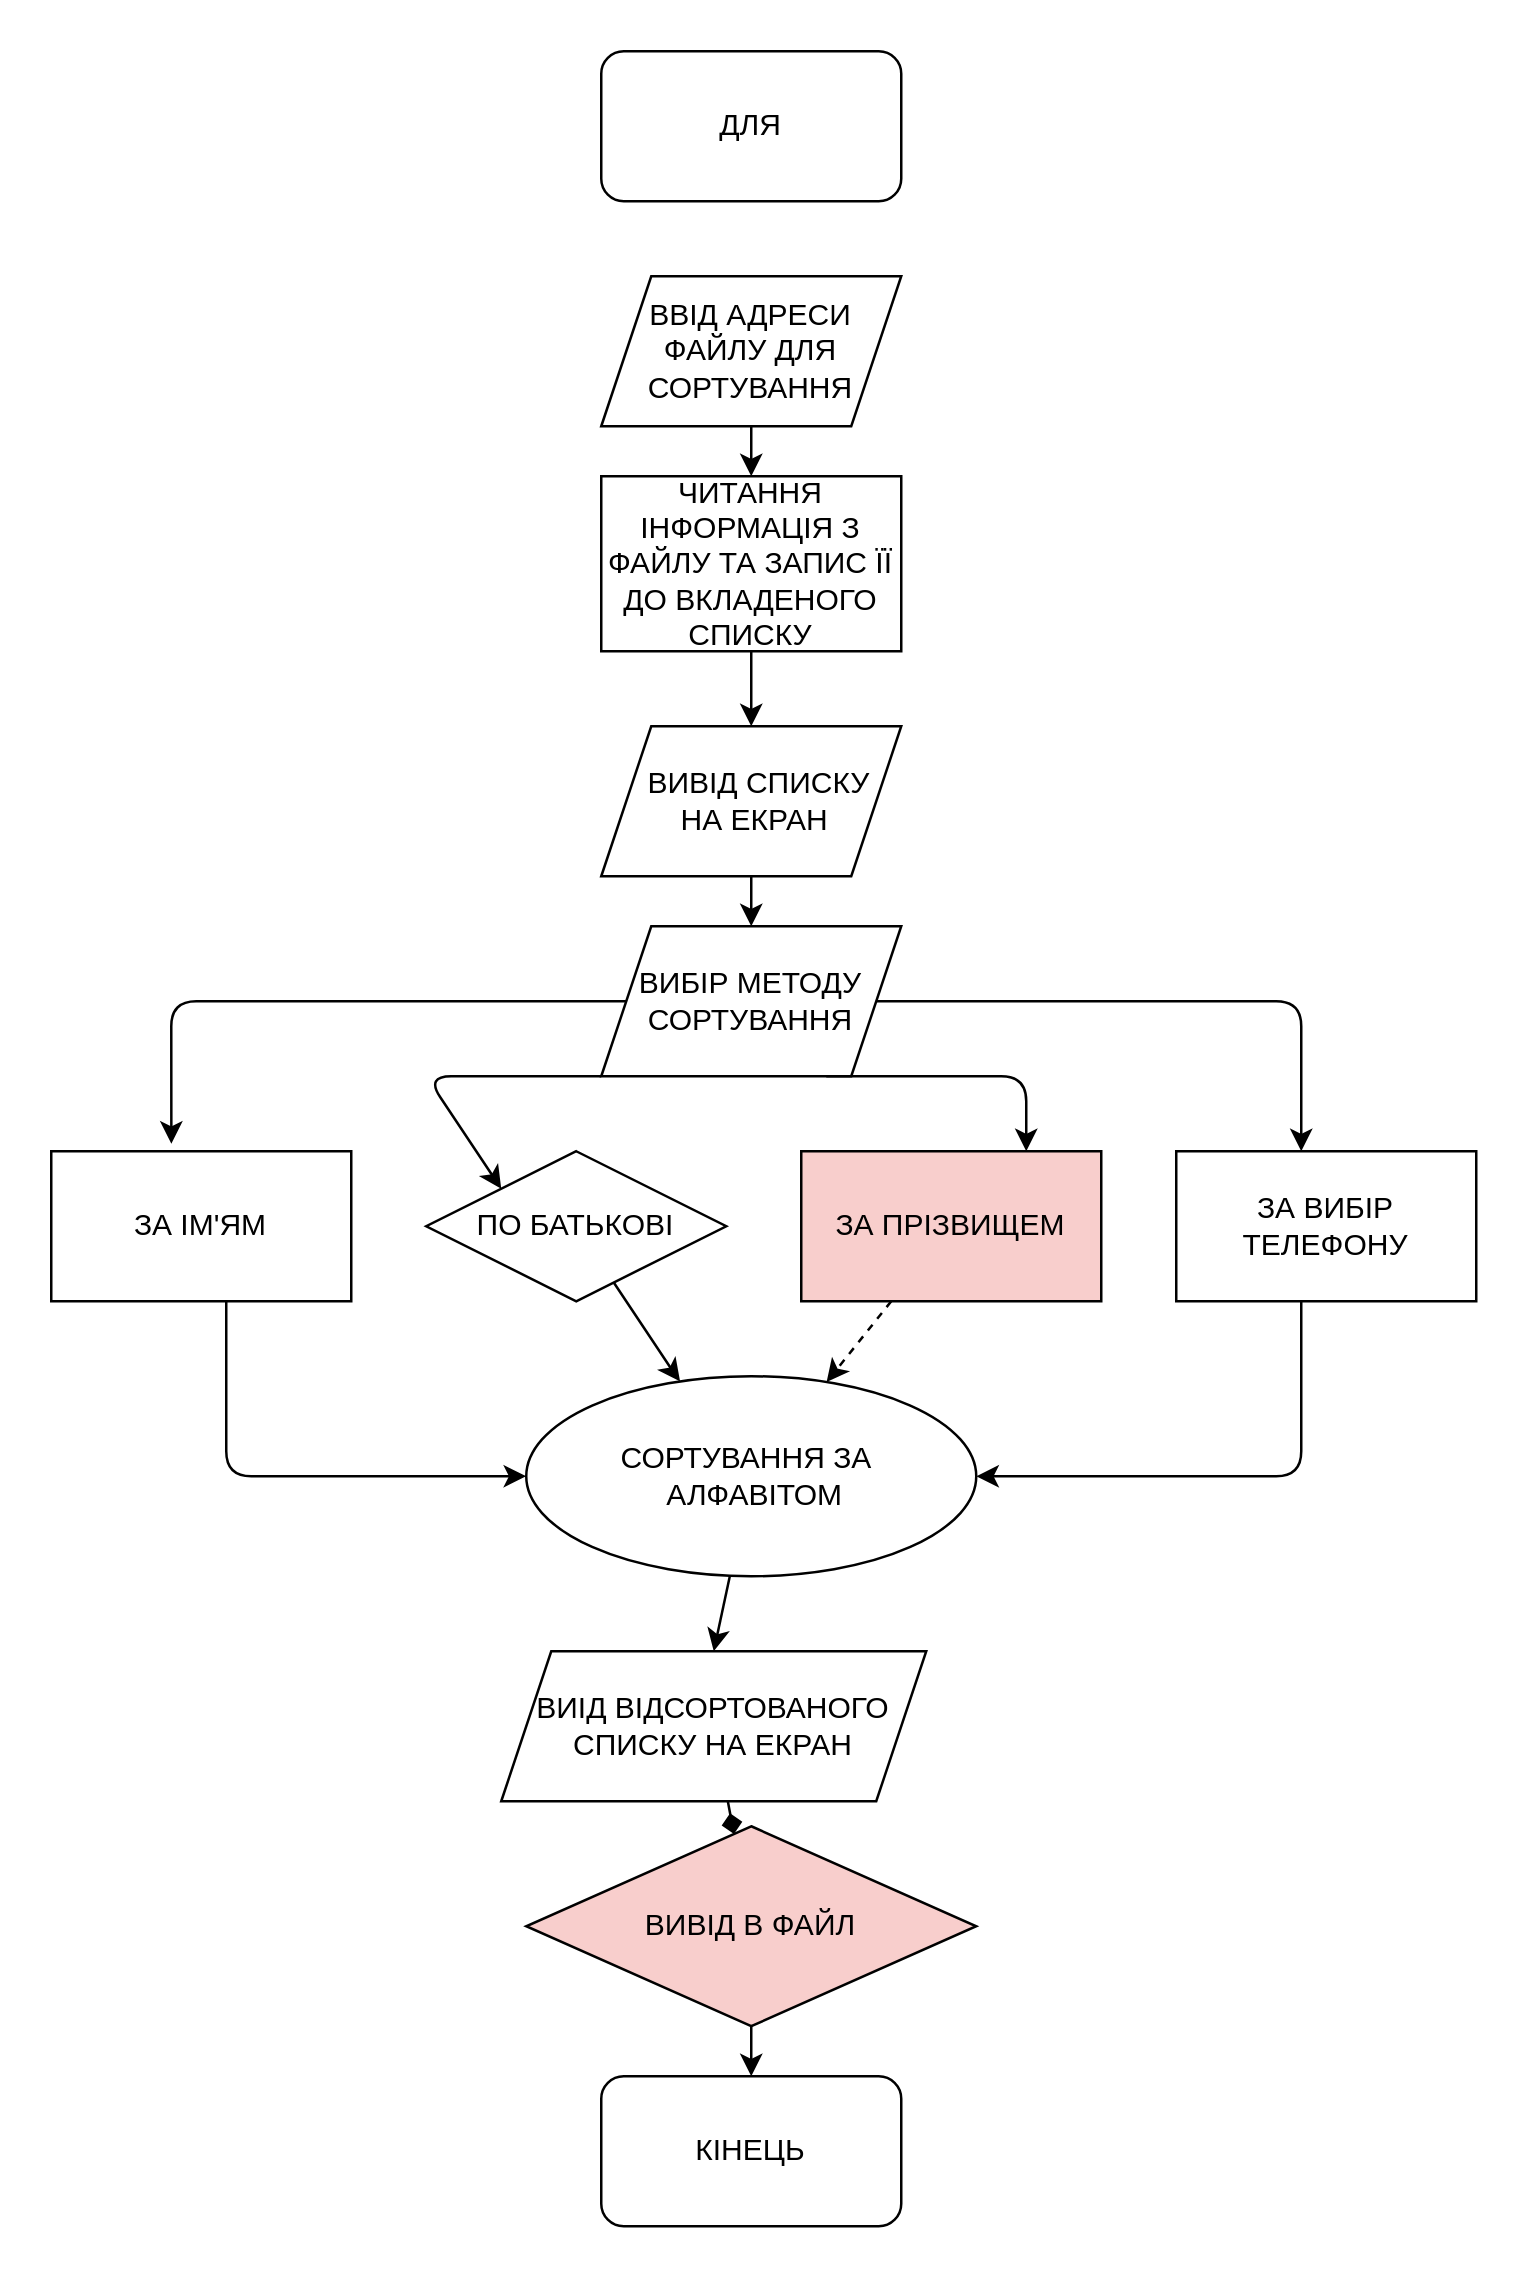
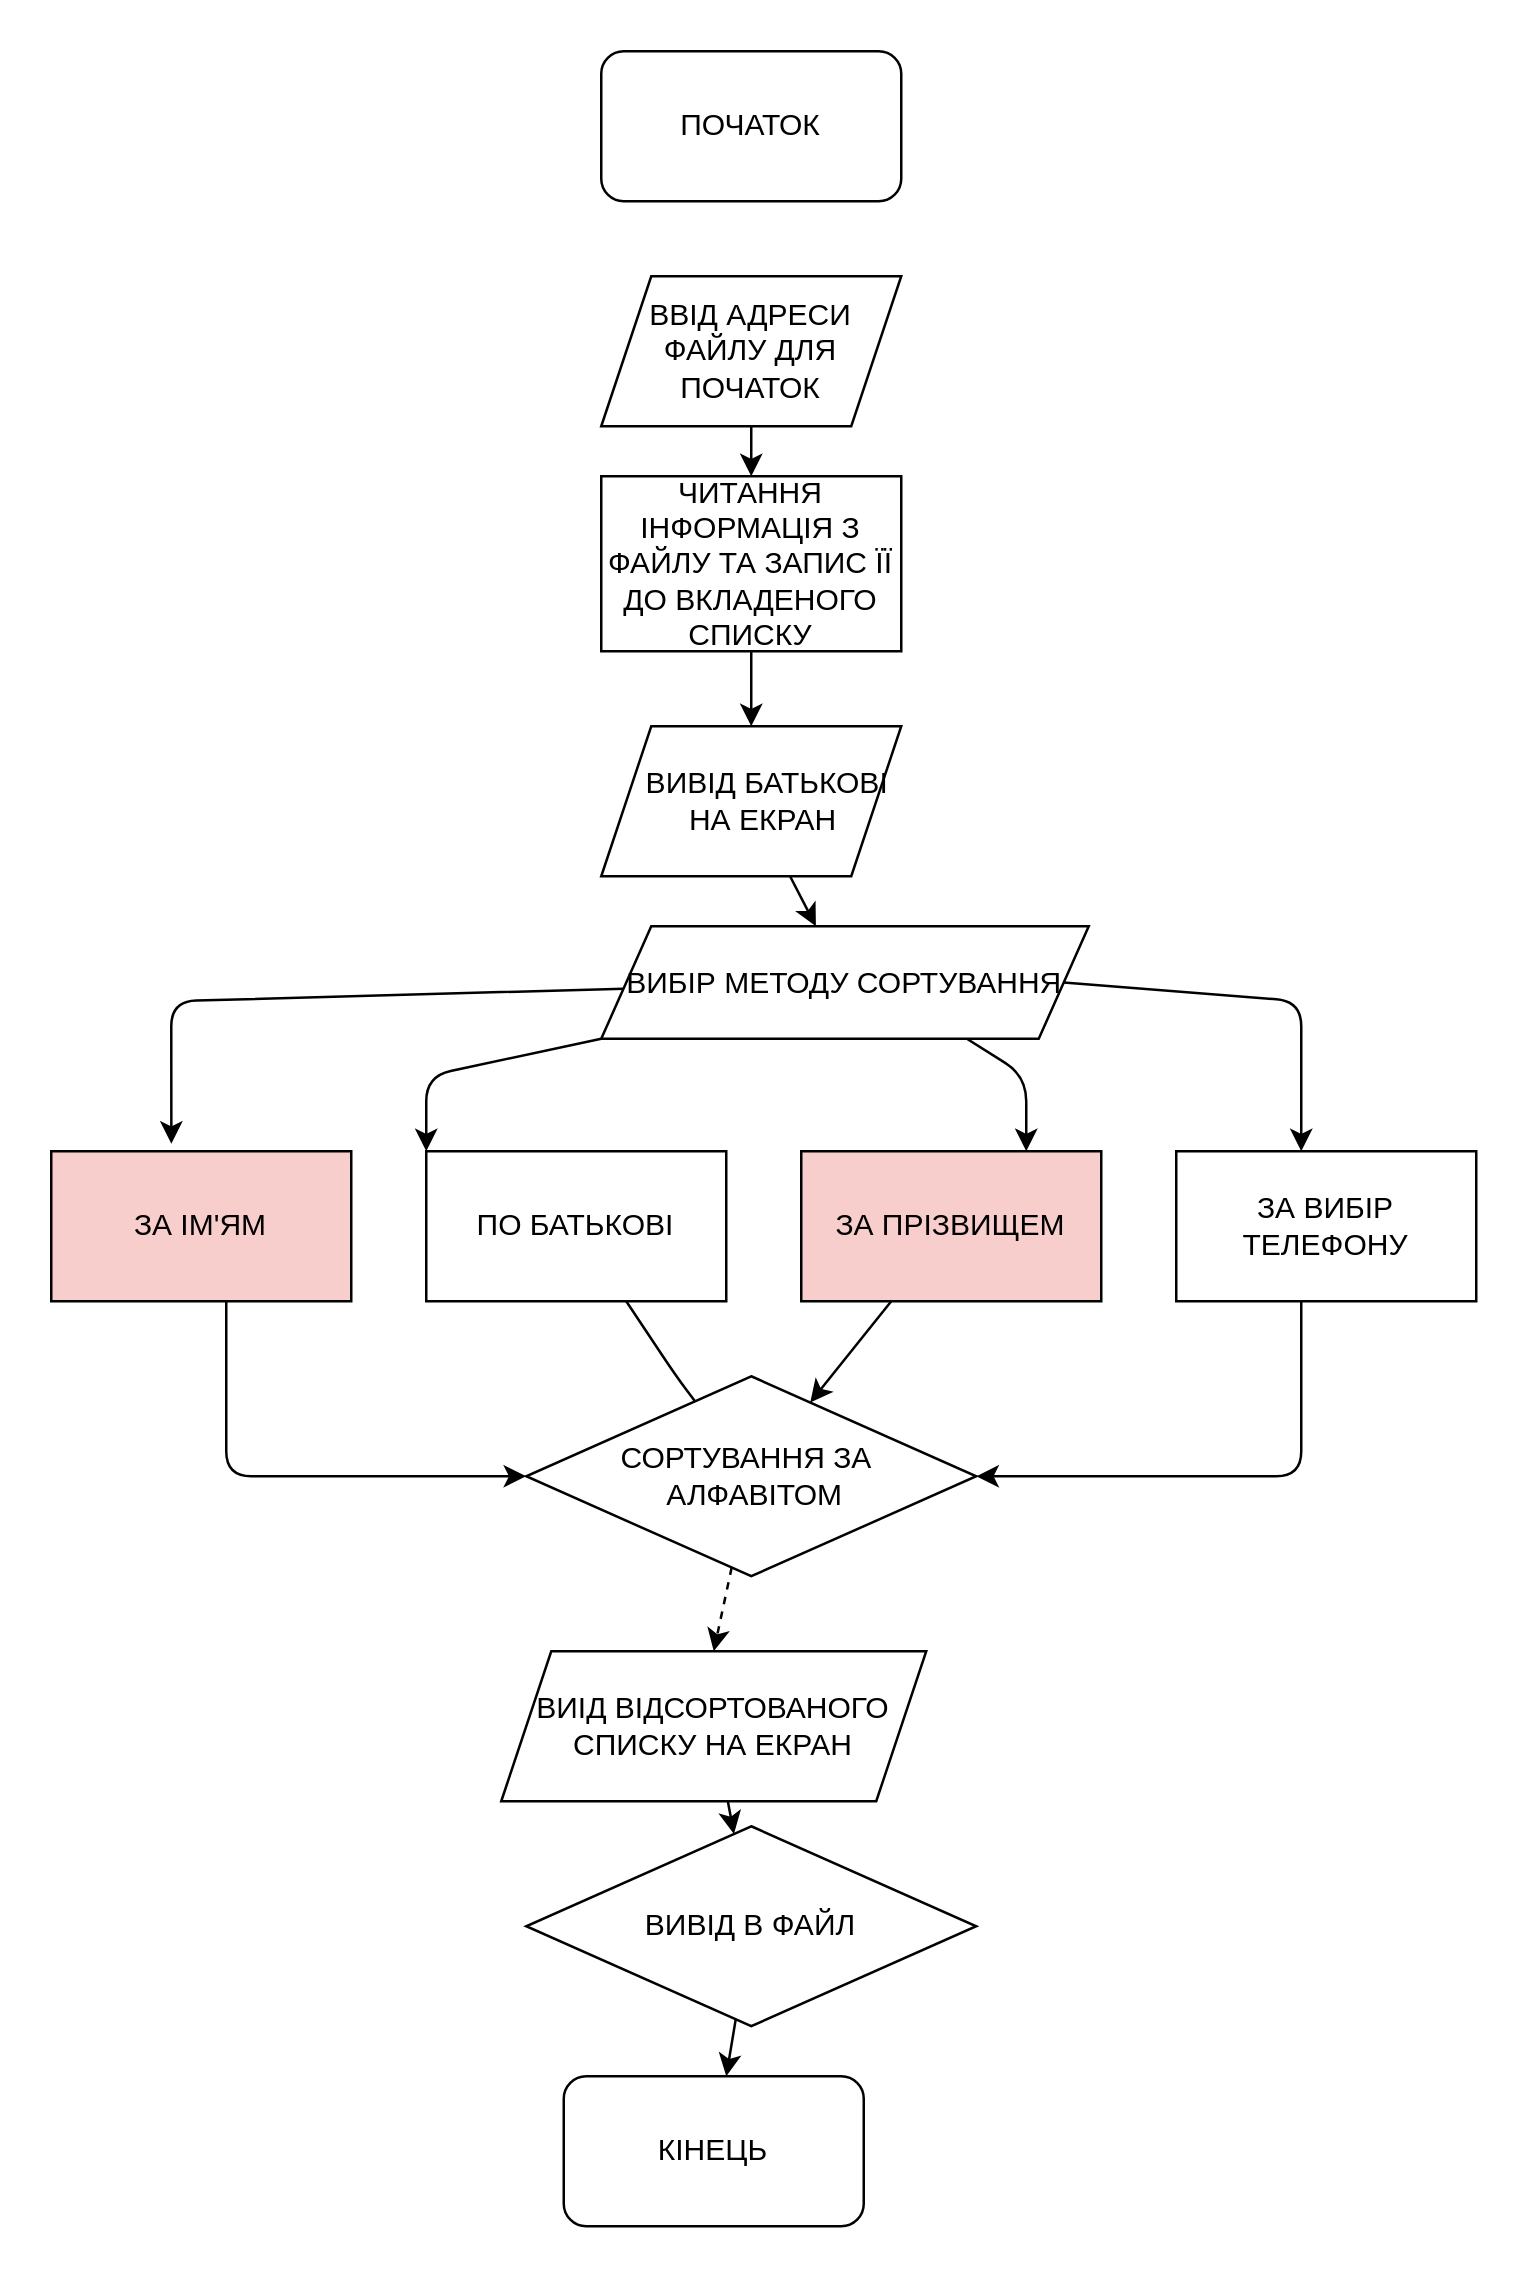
node "ДЛЯ": label "ДЛЯ" -> "ПОЧАТОК"
node "ВВІД АДРЕСИ ФАЙЛУ ДЛЯ СОРТУВАННЯ": label "ВВІД АДРЕСИ ФАЙЛУ ДЛЯ СОРТУВАННЯ" -> "ВВІД АДРЕСИ ФАЙЛУ ДЛЯ ПОЧАТОК"
node "ВИВІД СПИСКУ НА ЕКРАН": label "ВИВІД СПИСКУ НА ЕКРАН" -> "ВИВІД БАТЬКОВІ НА ЕКРАН"
node "ВИБІР МЕТОДУ СОРТУВАННЯ": size 300x150 -> 488x113
node "ЗА ІМ'ЯМ": fillcolor #ffffff -> #f8cecc
node "ПО БАТЬКОВІ": shape diamond -> rectangle
edge "ЗА ПРІЗВИЩЕМ" -> "СОРТУВАННЯ ЗА АЛФАВІТОМ": style dashed -> solid
edge "ПО БАТЬКОВІ" -> "СОРТУВАННЯ ЗА АЛФАВІТОМ": arrowhead classic -> none
node "СОРТУВАННЯ ЗА АЛФАВІТОМ": shape ellipse -> diamond
edge "СОРТУВАННЯ ЗА АЛФАВІТОМ" -> "ВИІД ВІДСОРТОВАНОГО СПИСКУ НА ЕКРАН": style solid -> dashed
edge "ВИІД ВІДСОРТОВАНОГО СПИСКУ НА ЕКРАН" -> "ВИВІД В ФАЙЛ": arrowhead diamond -> classic
node "ВИВІД В ФАЙЛ": fillcolor #f8cecc -> #ffffff
node "КІНЕЦЬ": moved (751, 2151) -> (714, 2151)
